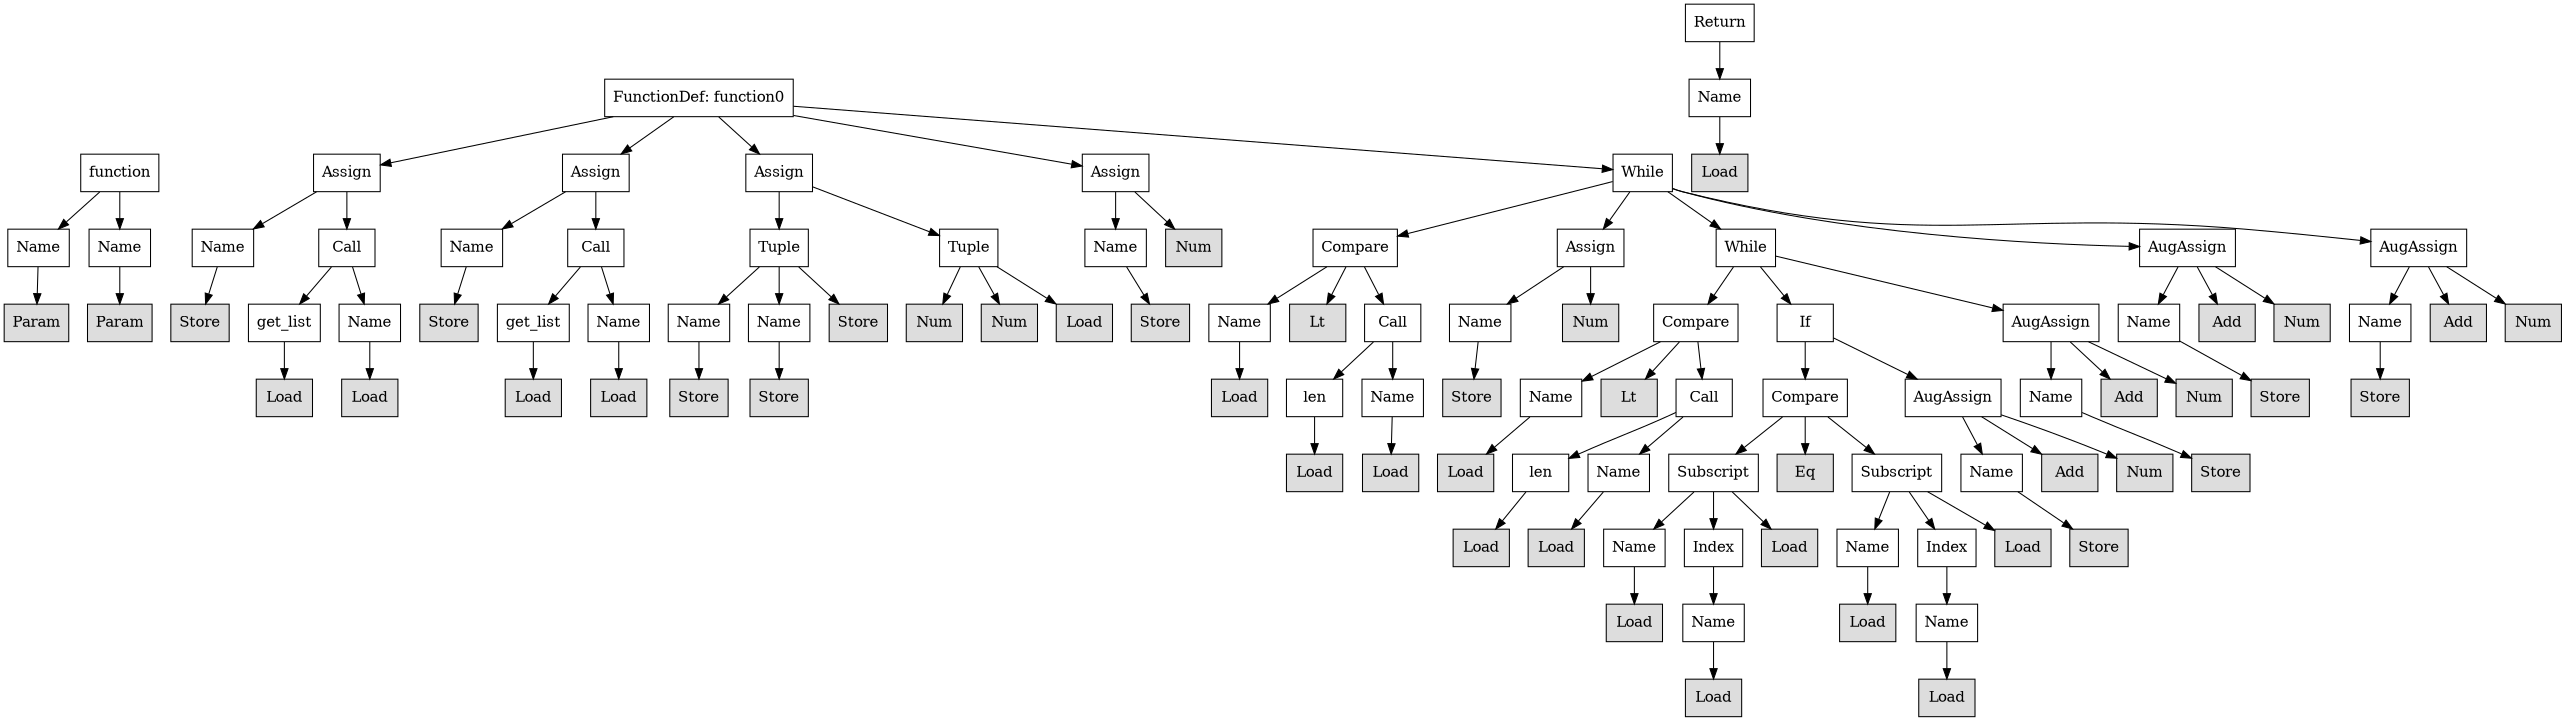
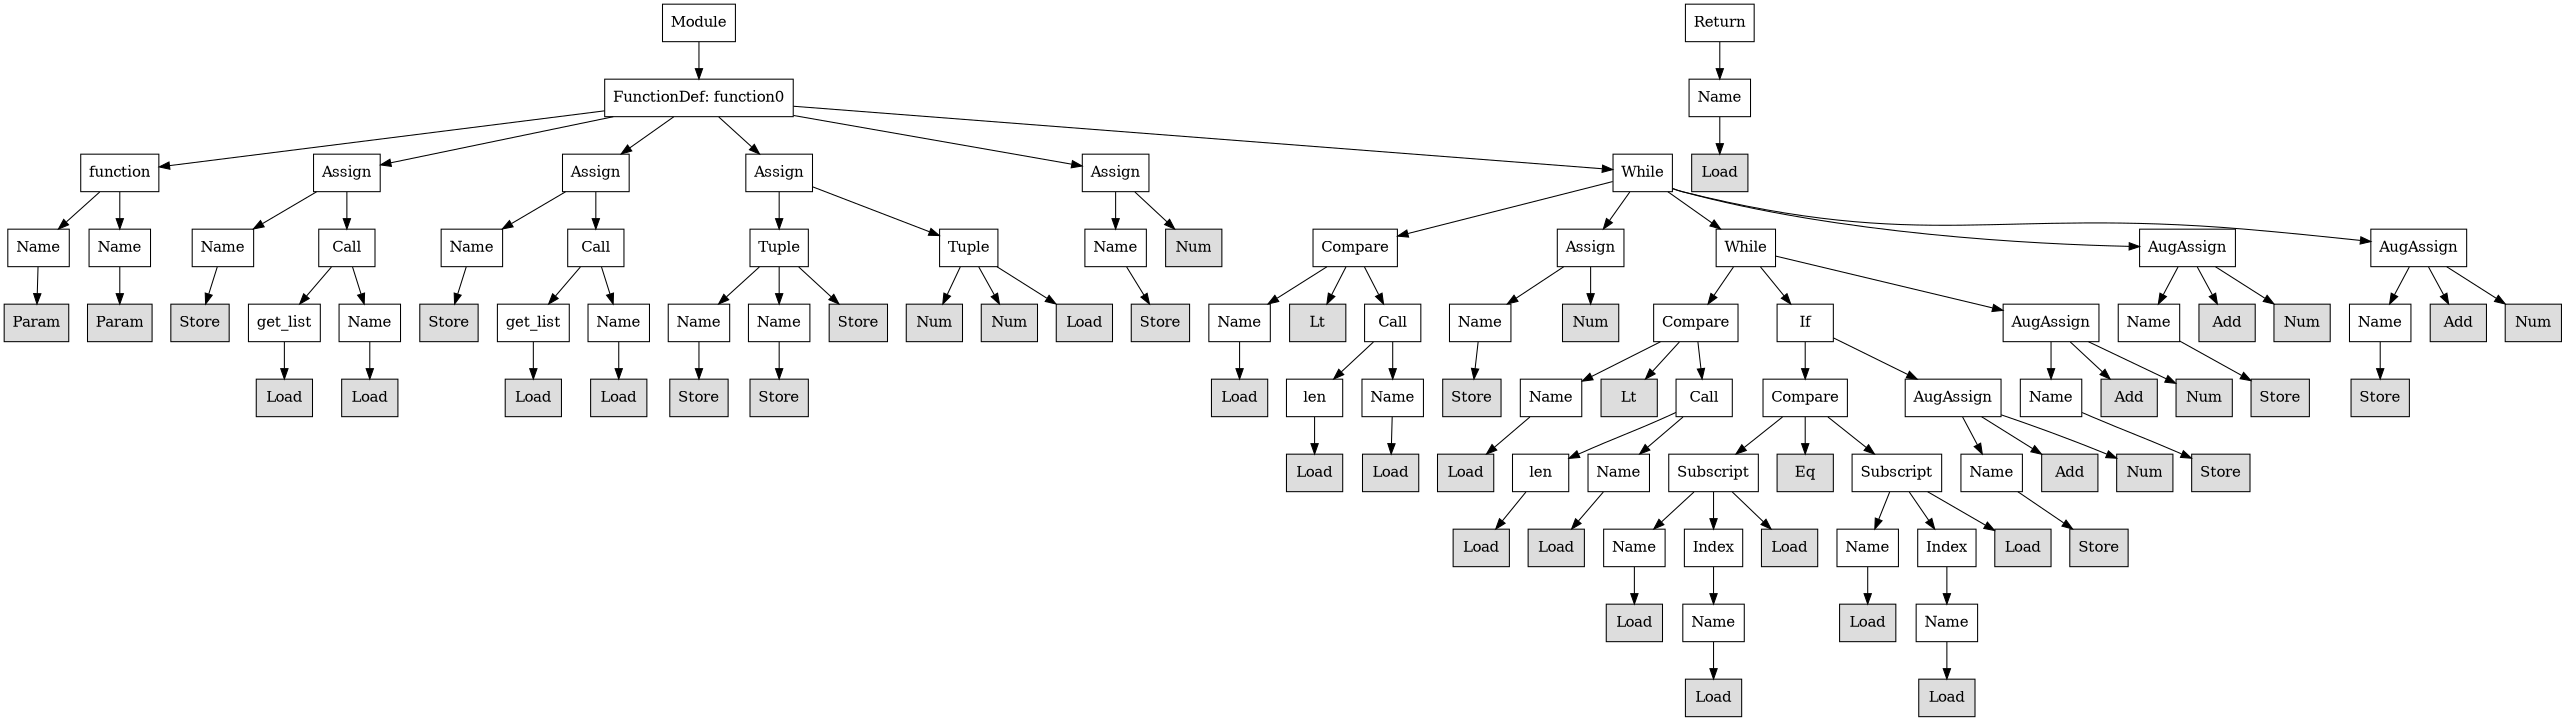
node "Module": added
edge "FunctionDef: function0" -> "function": added
